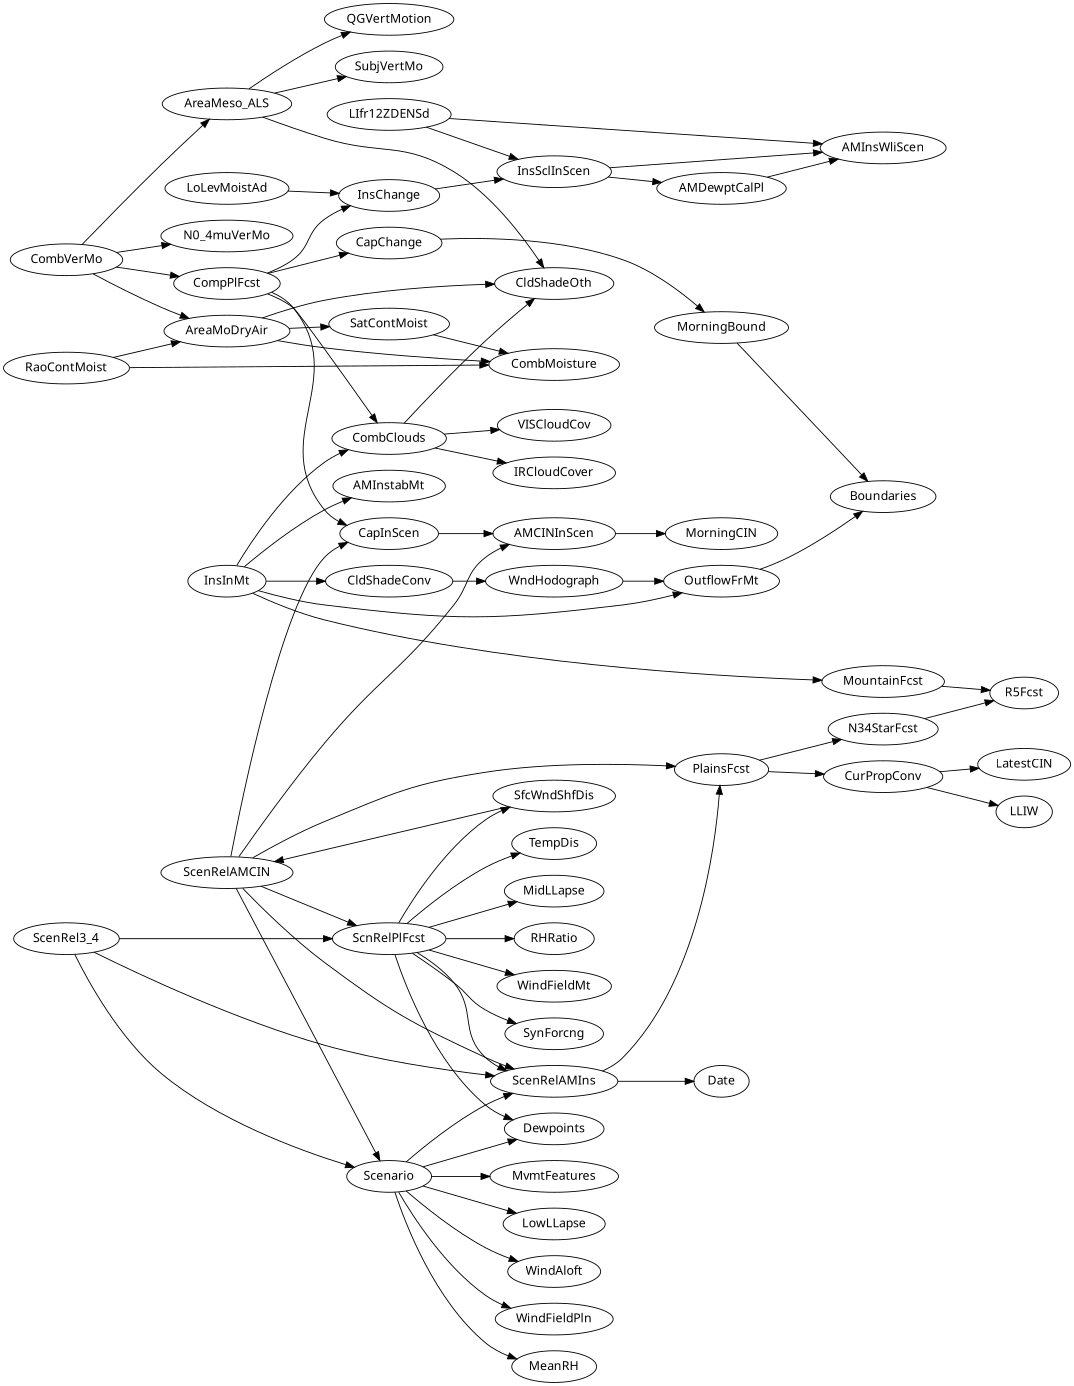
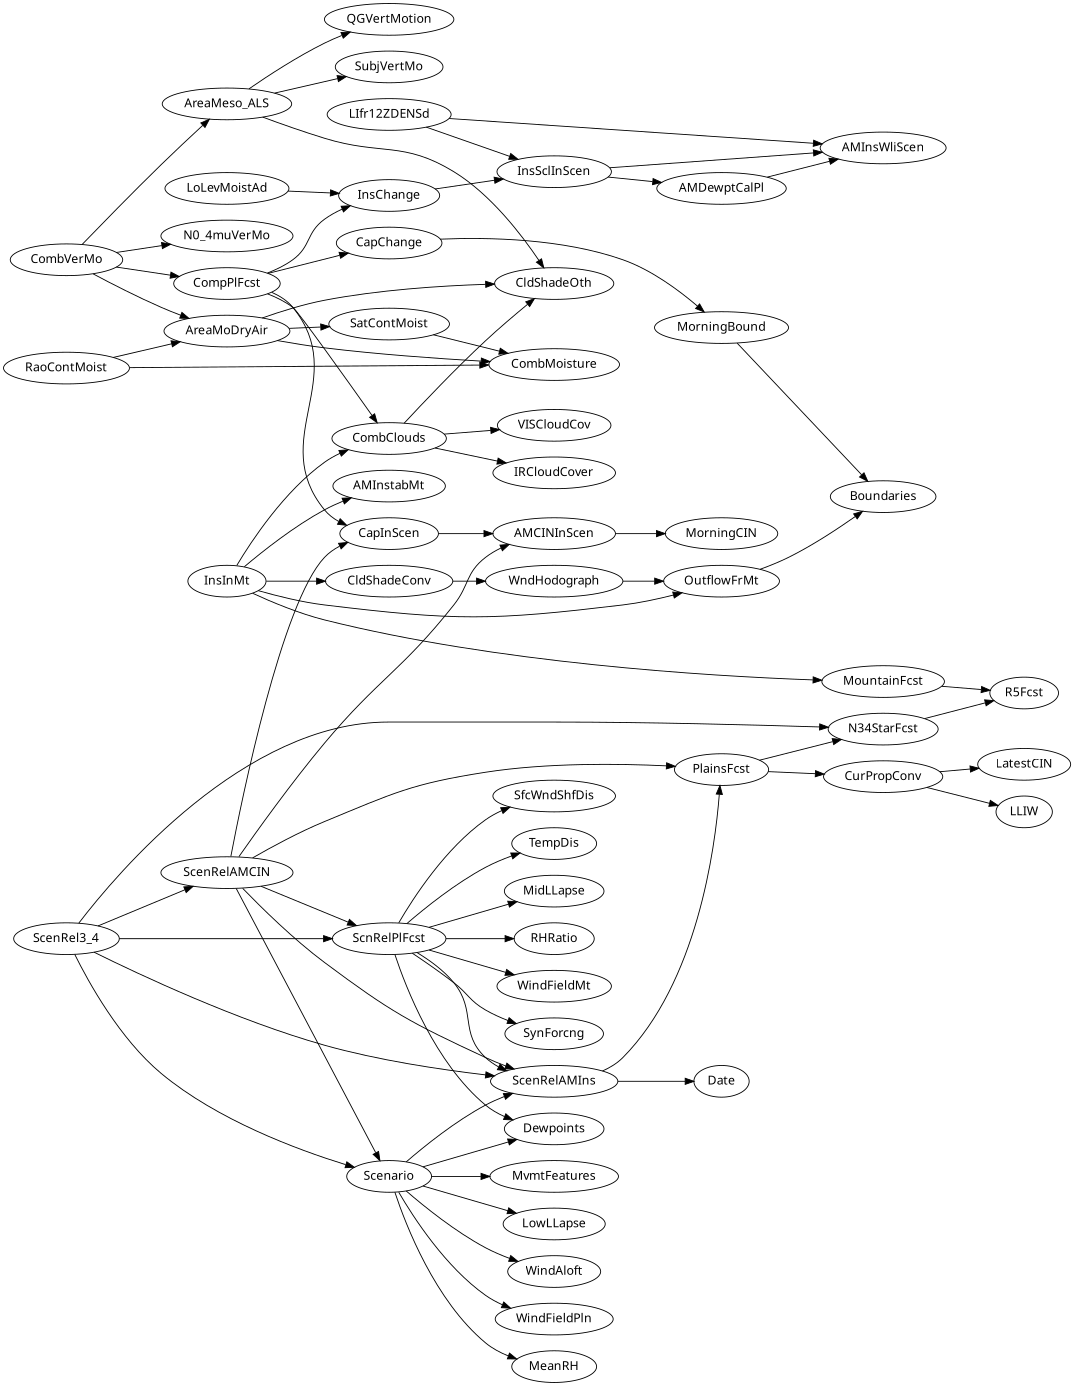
edge "ScenRel3_4" -> "N34StarFcst": added
edge "SfcWndShfDis" -> "ScenRelAMCIN": now "ScenRel3_4" -> "ScenRelAMCIN"
